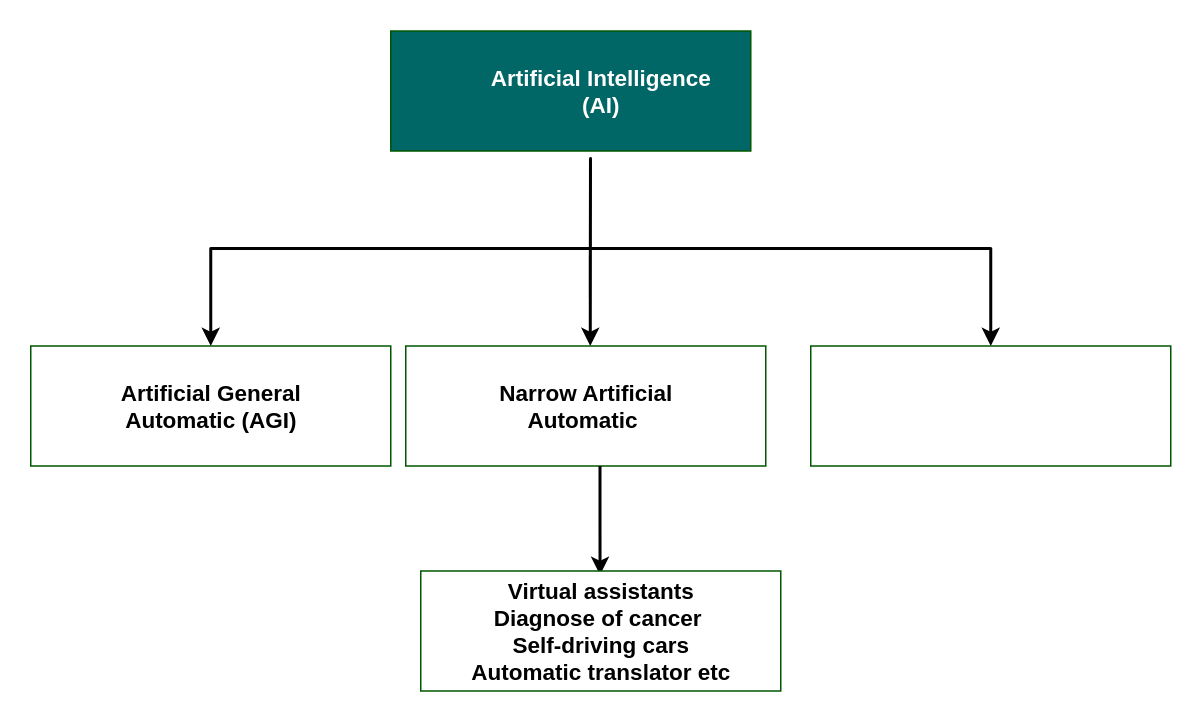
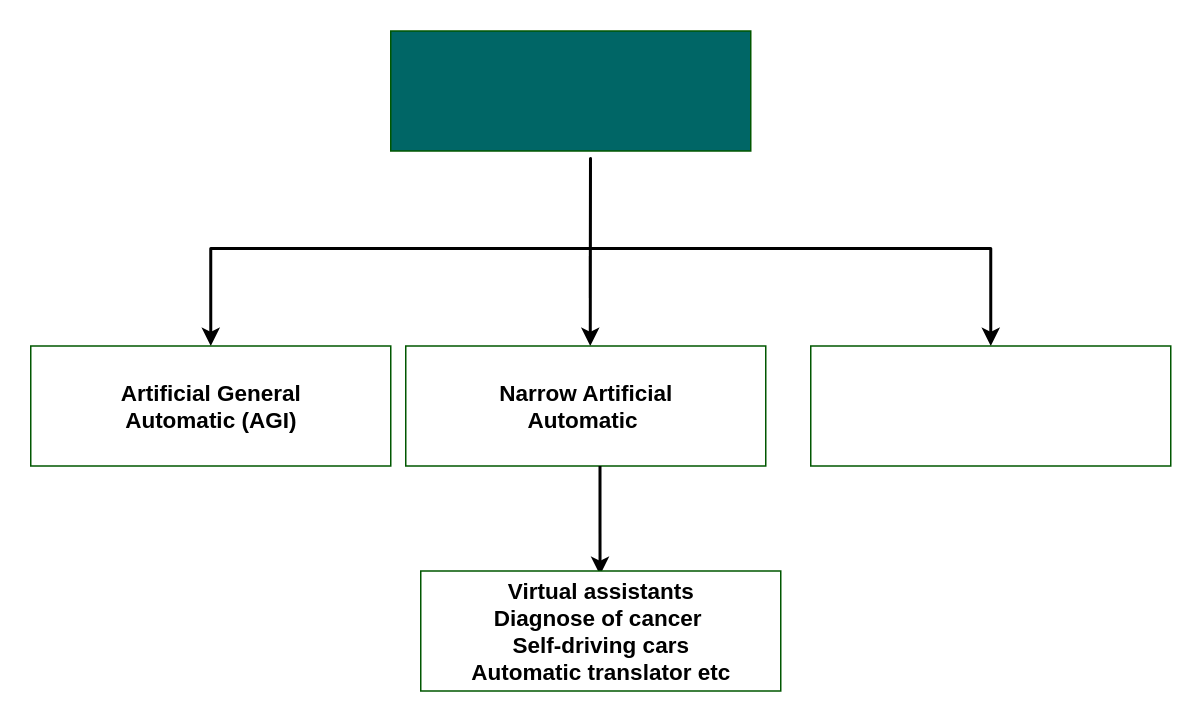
node "Artificial Intelligence (AI)": removed
